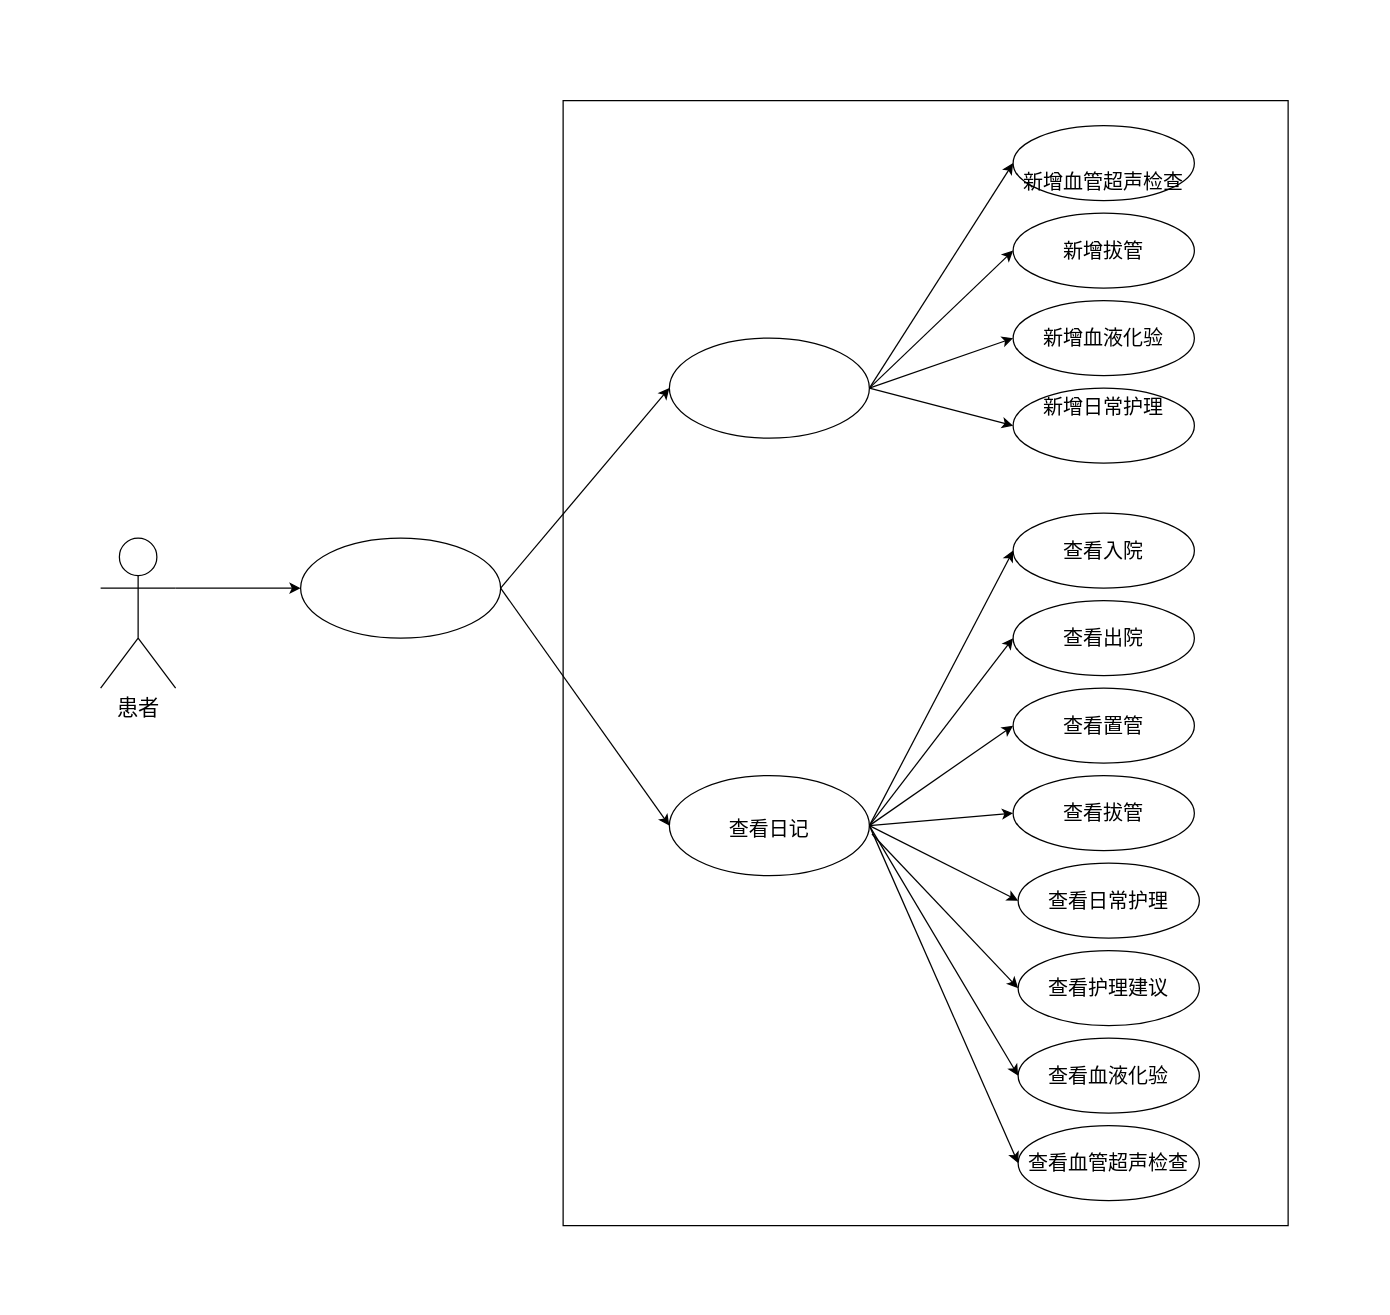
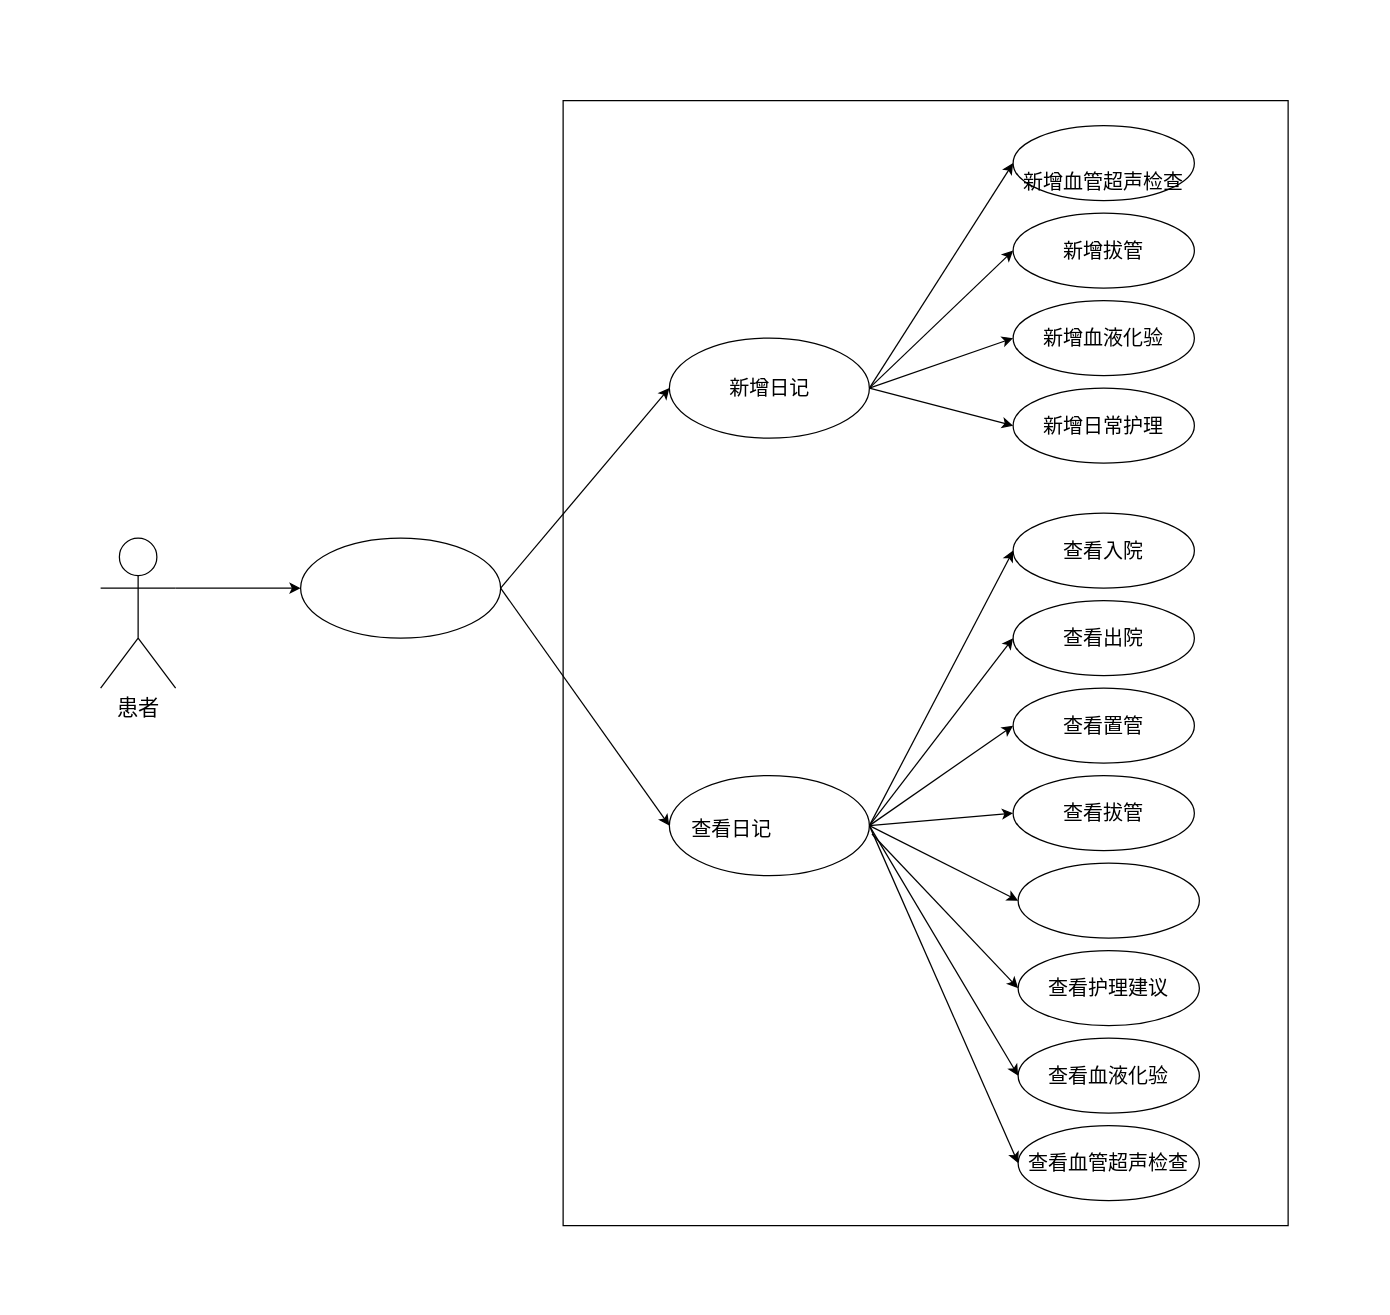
node "新增日记": added
node "新增日常护理": moved (1104, 407) -> (1104, 426)
node "查看日记": moved (769, 829) -> (732, 829)
node "查看日常护理": removed
